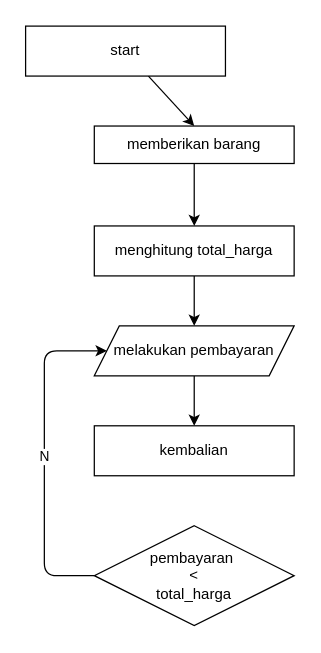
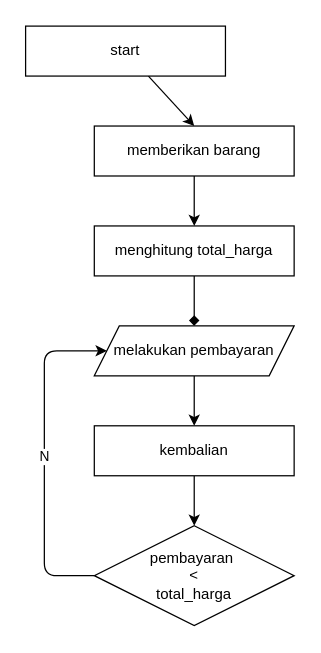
node "memberikan barang": size 200x38 -> 200x50
edge "menghitung total_harga" -> "melakukan pembayaran": arrowhead classic -> diamond
edge "kembalian" -> "pembayaran < total_harga": added
